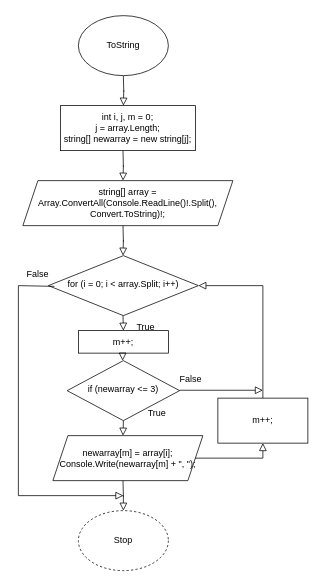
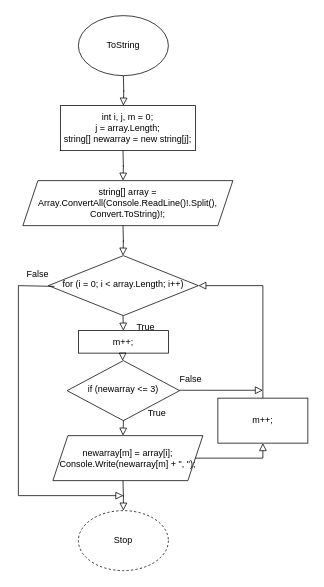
node "for (i = 0; i < array.Split; i++)": label "for (i = 0; i < array.Split; i++)" -> "for (i = 0; i < array.Length; i++)"
